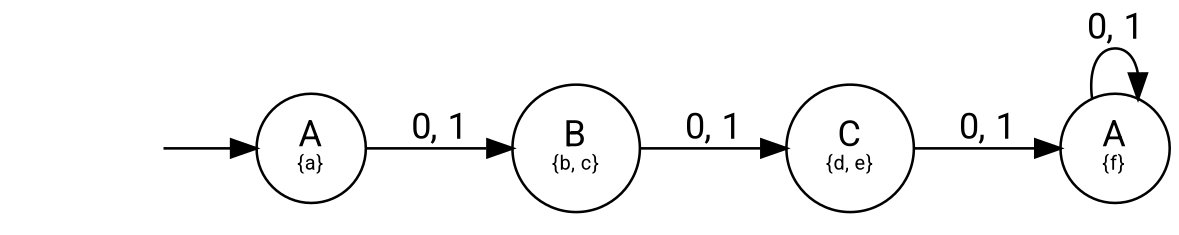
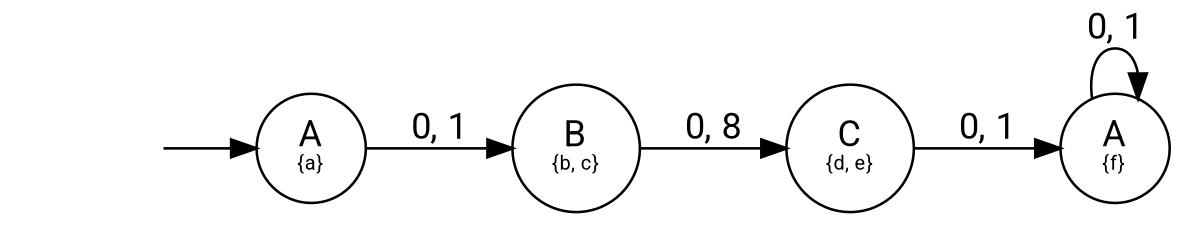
edge "B" -> "C": label "0, 1" -> "0, 8"
